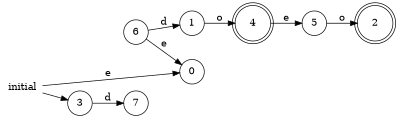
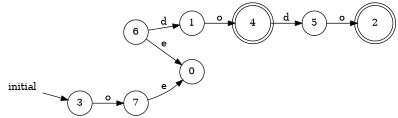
edge "4" -> "5": label "e" -> "d"
edge "initial" -> "0": now "7" -> "0"
edge "3" -> "7": label "d" -> "o"
